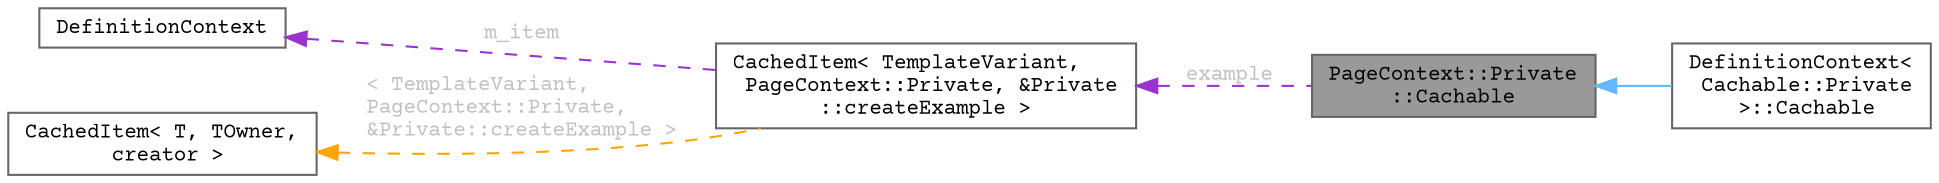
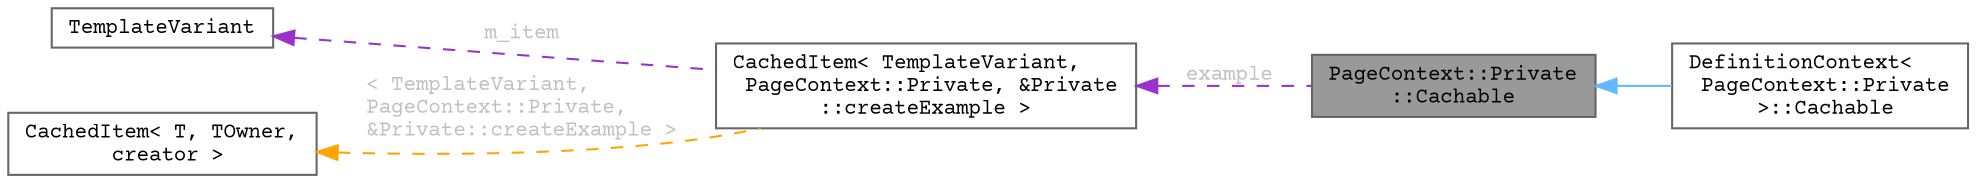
node "DefinitionContext": label "DefinitionContext" -> "TemplateVariant"
node "DefinitionContext< Cachable::Private >::Cachable": label "DefinitionContext< Cachable::Private >::Cachable" -> "DefinitionContext< PageContext::Private >::Cachable"
